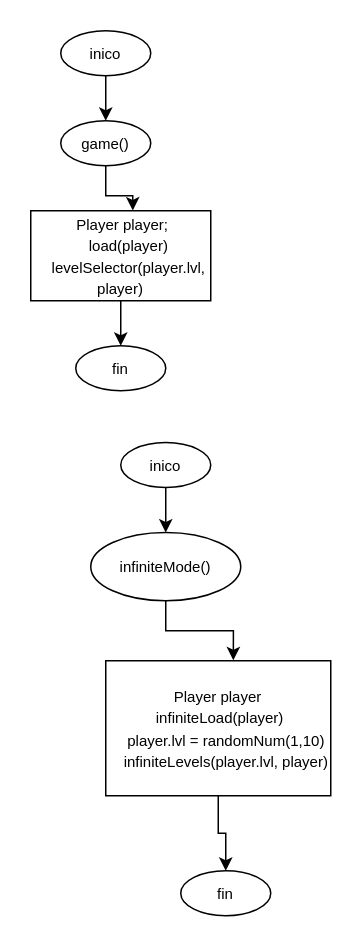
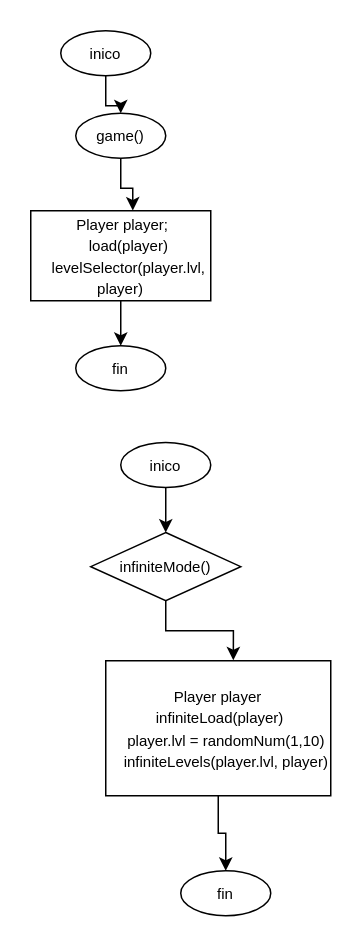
node "game()": moved (106, 143) -> (121, 136)
node "infiniteMode()": shape ellipse -> diamond
